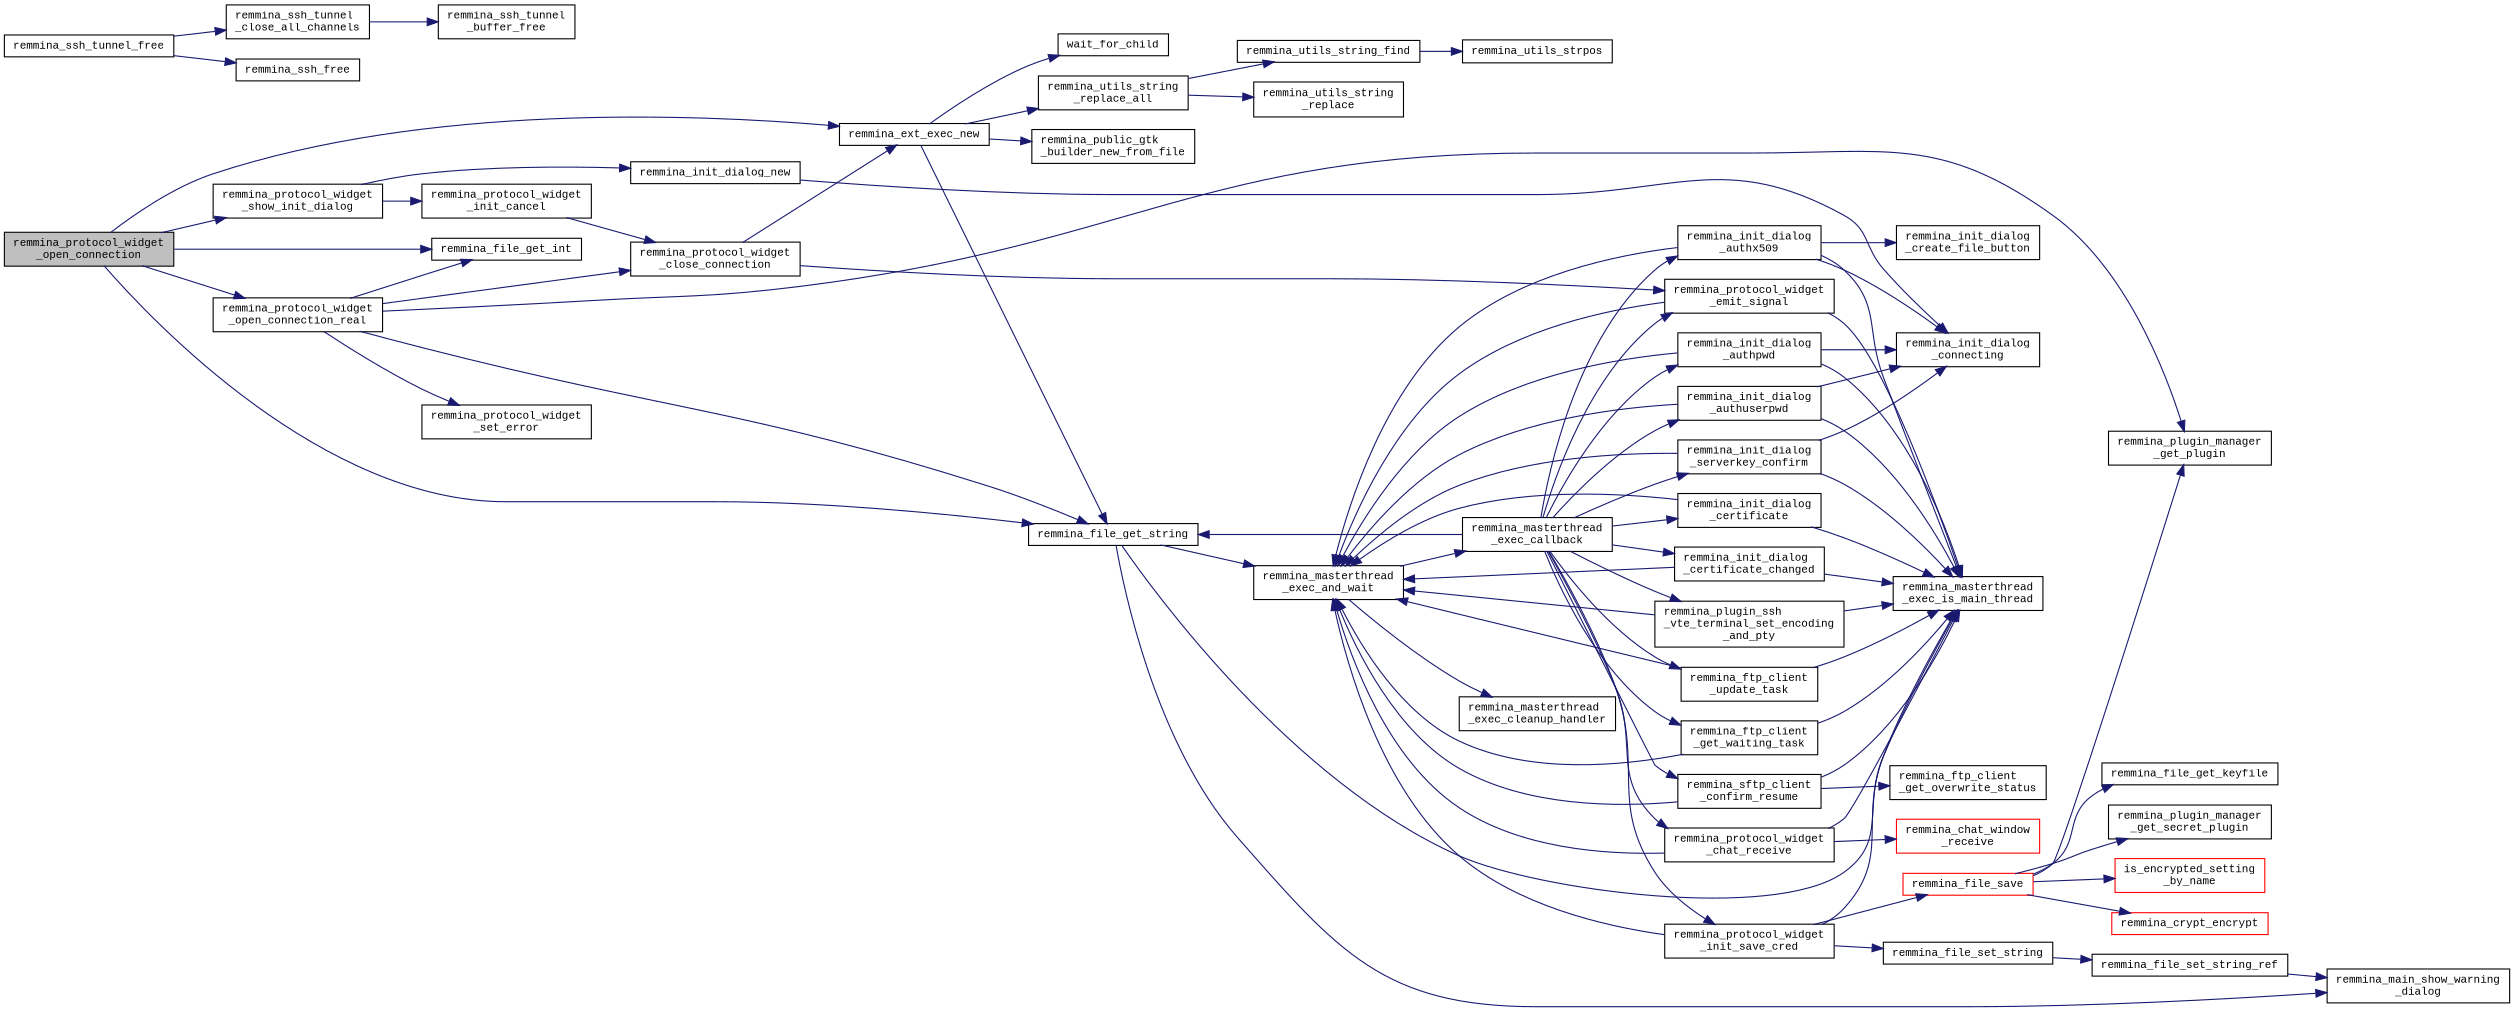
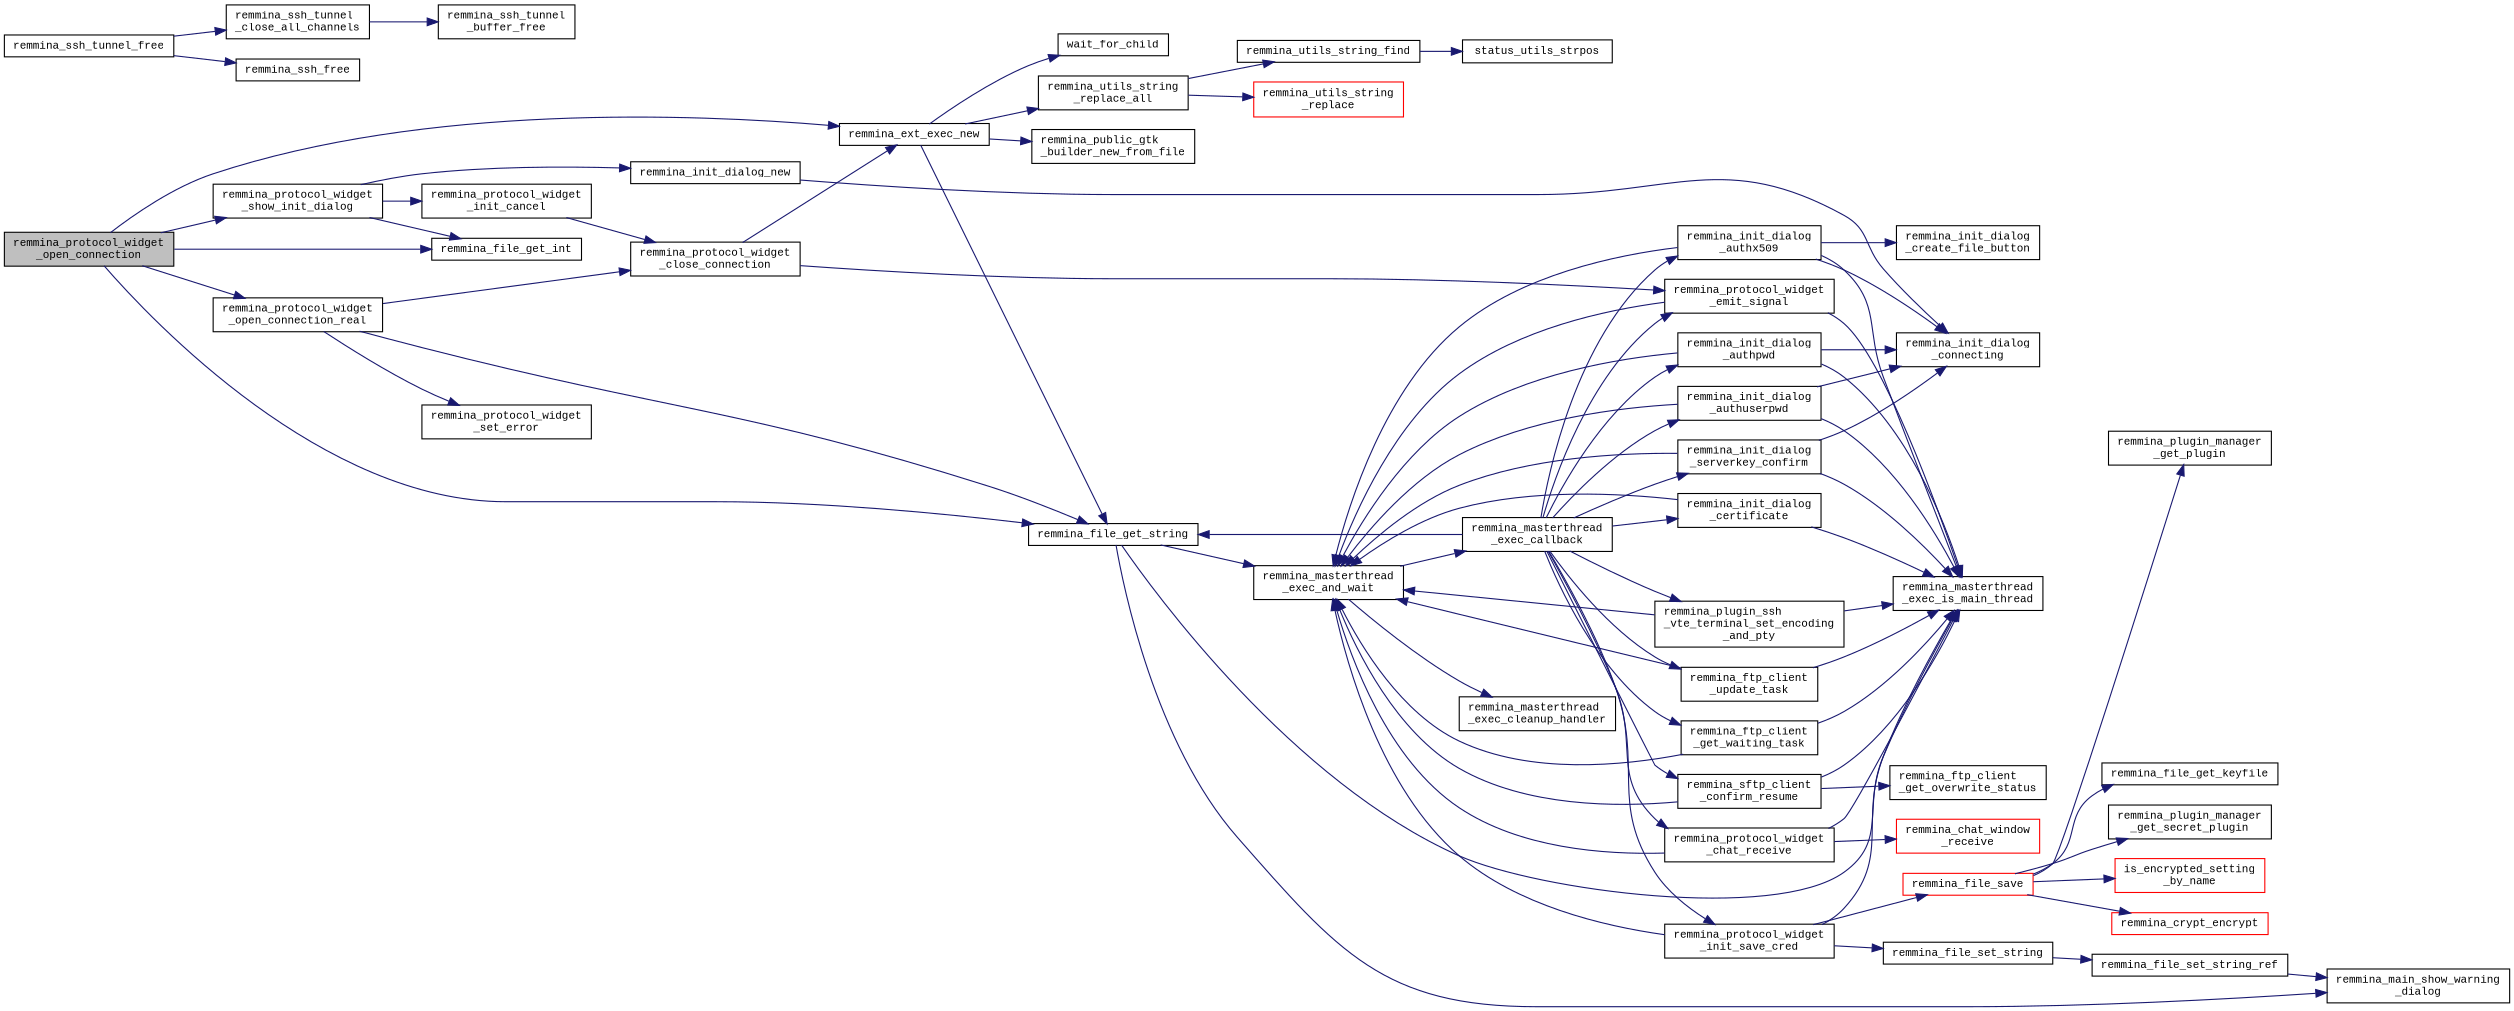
node "remmina_utils_strpos": label "remmina_utils_strpos" -> "status_utils_strpos"
node "remmina_utils_string _replace": color black -> red
edge "remmina_protocol_widget _open_connection_real" -> "remmina_plugin_manager _get_plugin": removed
edge "remmina_protocol_widget _open_connection_real" -> "remmina_file_get_int": now "remmina_protocol_widget _show_init_dialog" -> "remmina_file_get_int"
node "remmina_init_dialog _certificate_changed": removed
